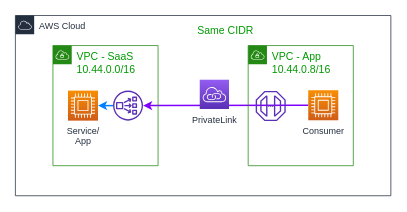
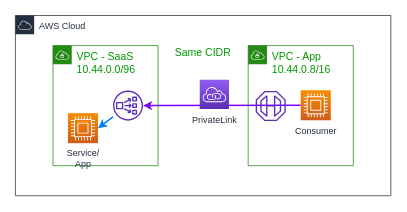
node "Same CIDR": moved (225, 30) -> (203, 53)
node "VPC - SaaS 10.44.0.0/16": label "VPC - SaaS 10.44.0.0/16" -> "VPC - SaaS 10.44.0.0/96"
node "Service/ App": moved (83, 105) -> (83, 128)
node "Consumer": moved (323, 105) -> (315, 105)
